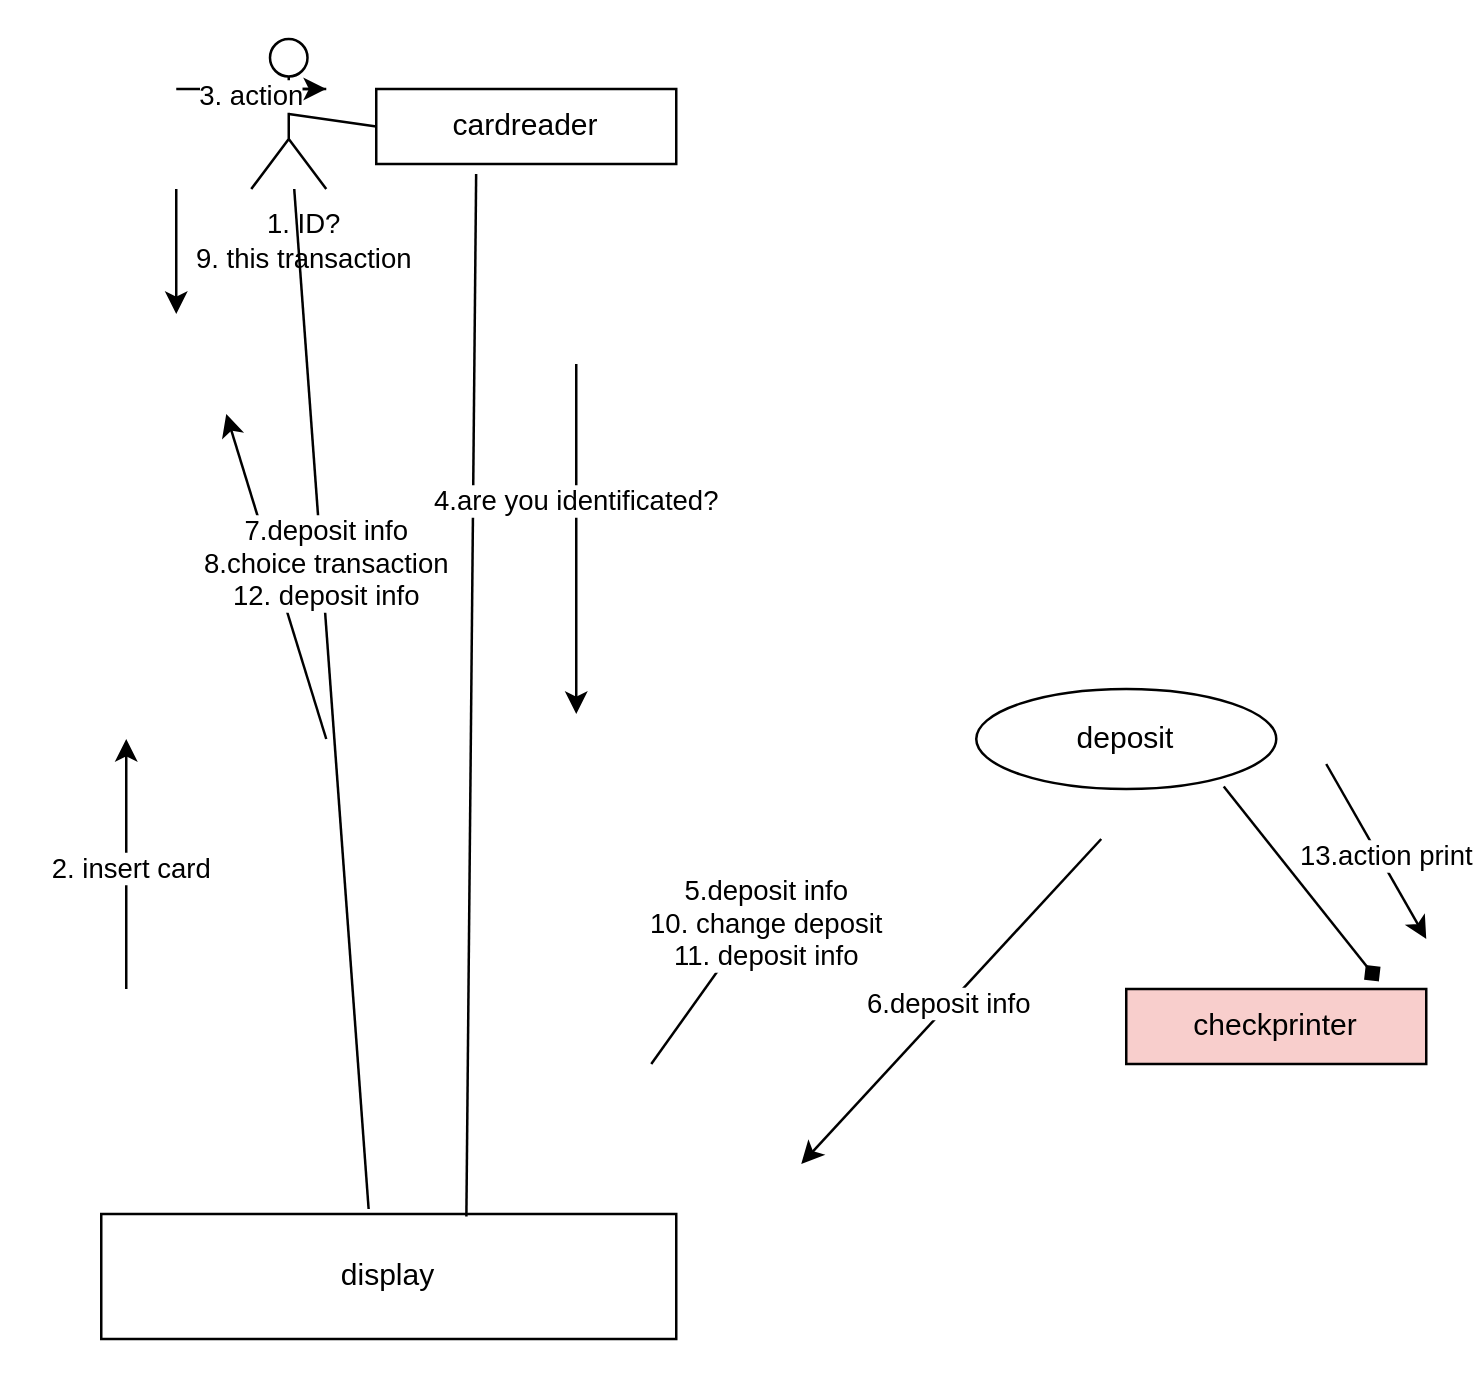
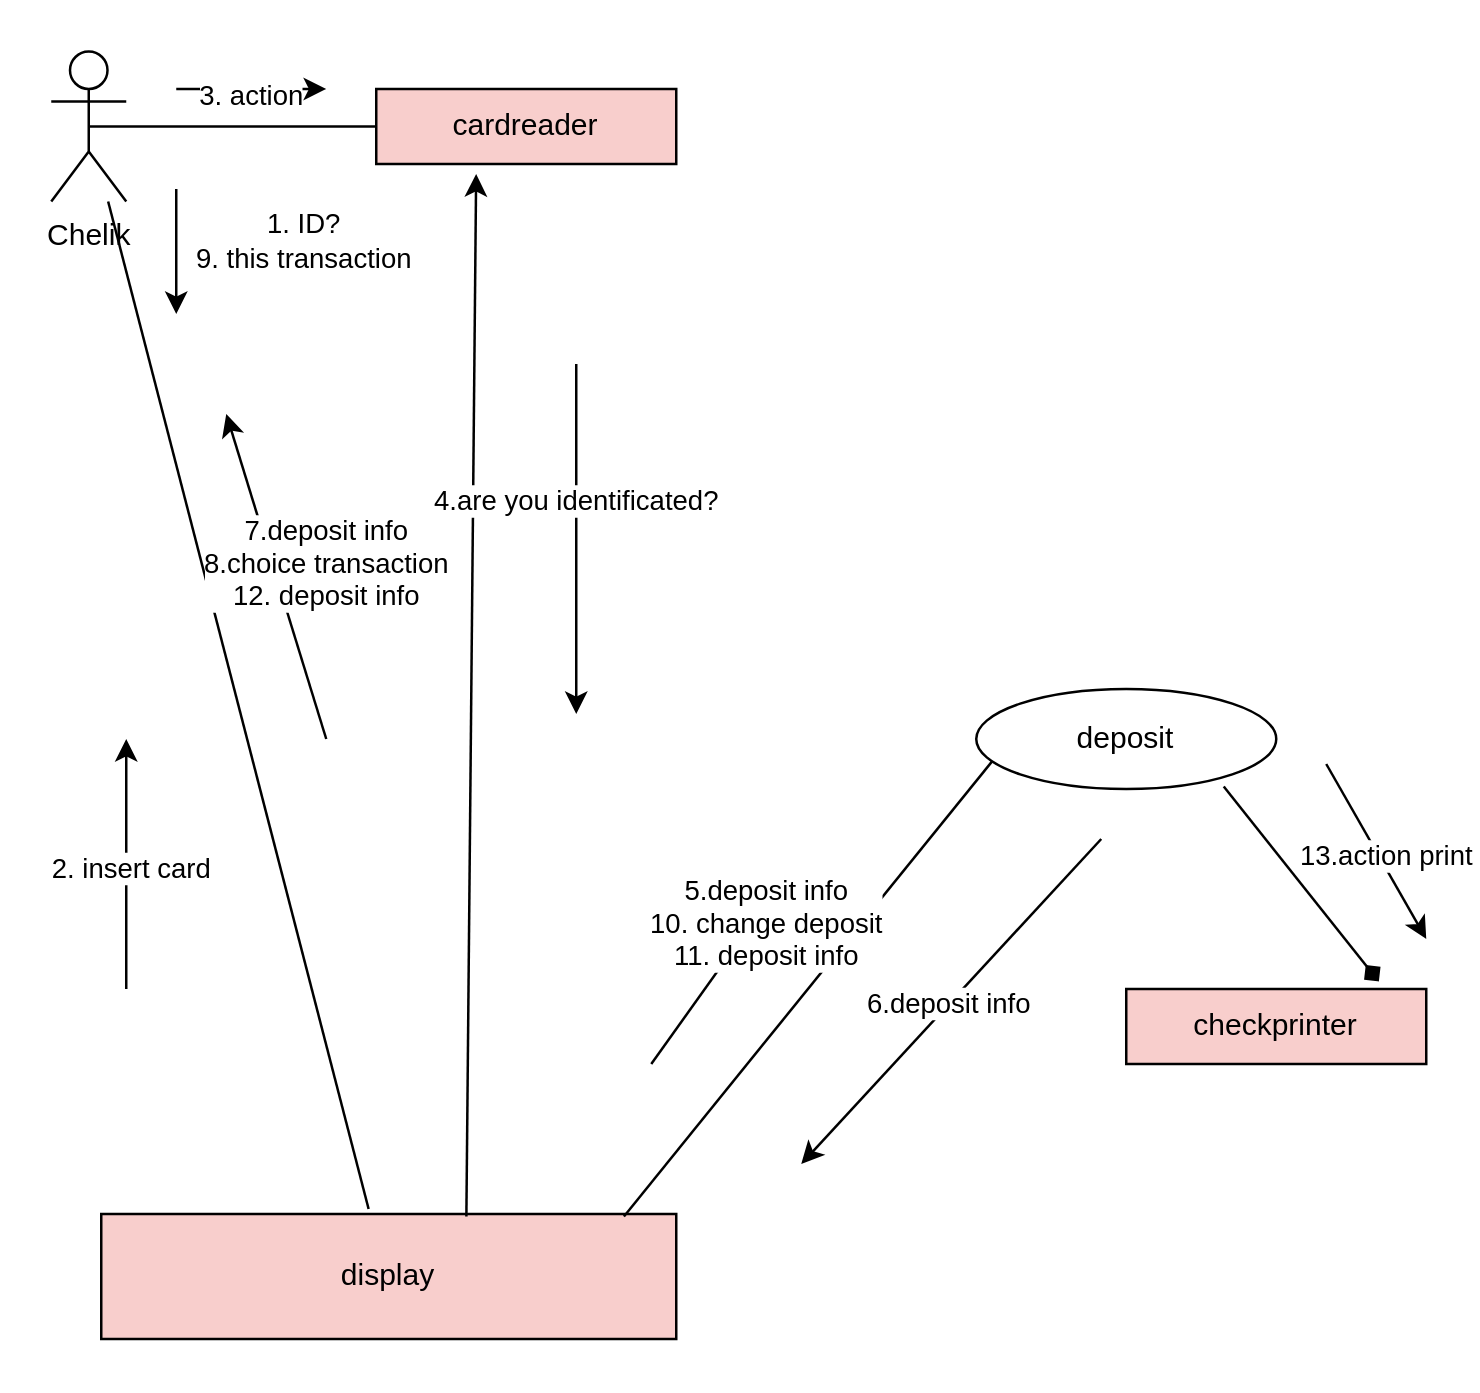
node "Chelik": moved (289, 114) -> (89, 126)
node "cardreader": fillcolor #ffffff -> #f8cecc
edge "cardreader" -- "display": arrowhead none -> classic
edge "deposit" -- "display": added
node "display": fillcolor #ffffff -> #f8cecc
